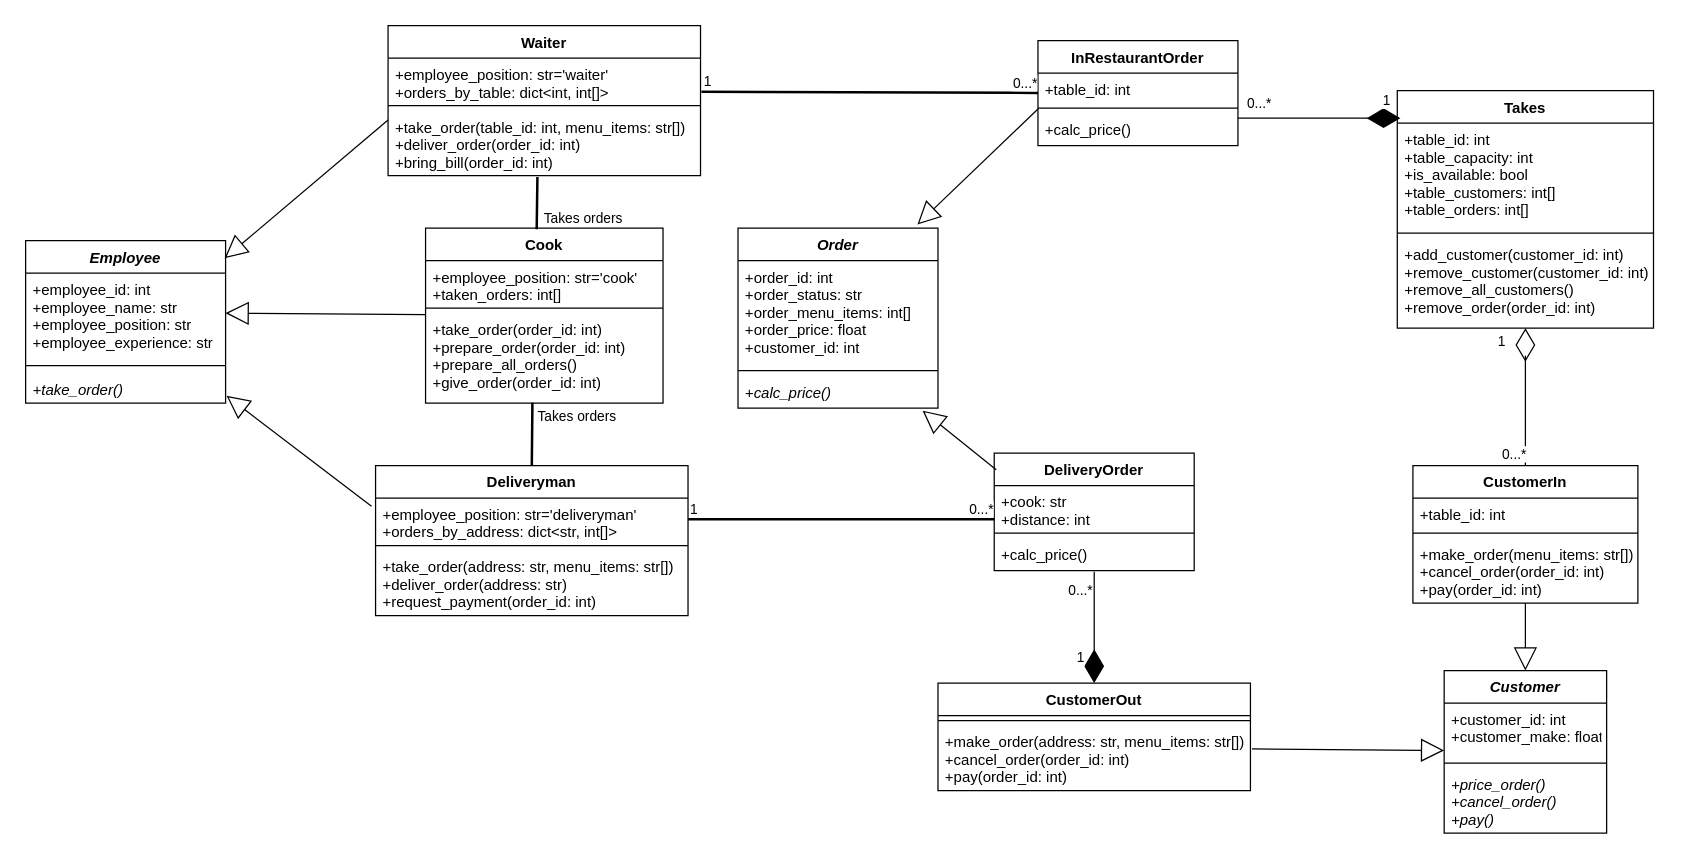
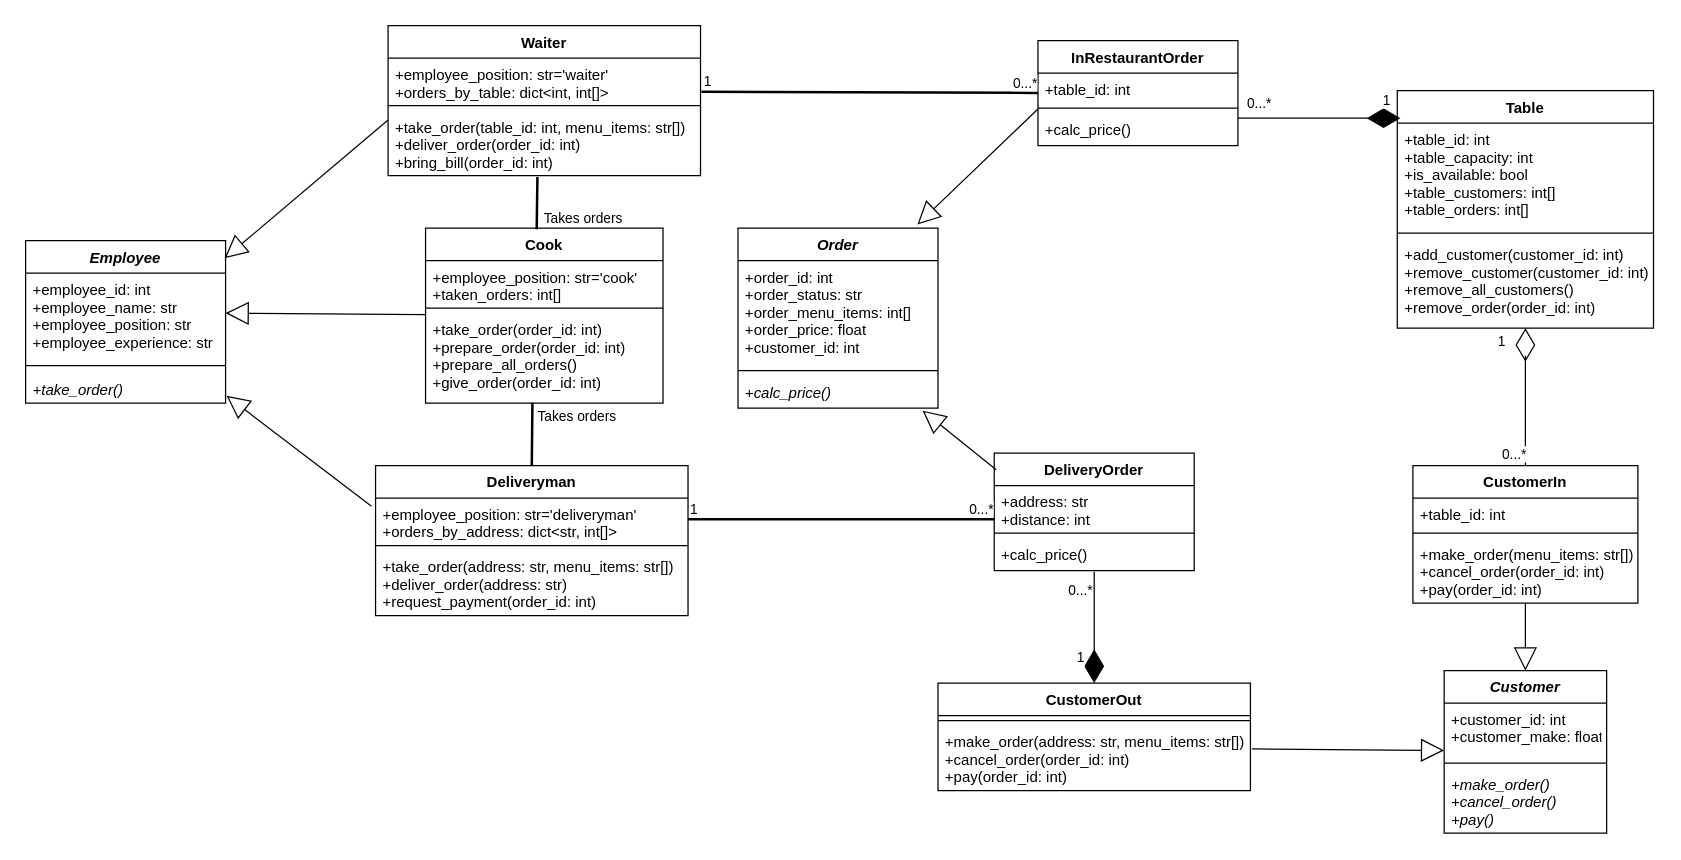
node "Takes": label "Takes" -> "Table"
node "+cook: str +distance: int": label "+cook: str +distance: int" -> "+address: str +distance: int"
node "+price_order() +cancel_order() +pay()": label "+price_order() +cancel_order() +pay()" -> "+make_order() +cancel_order() +pay()"
